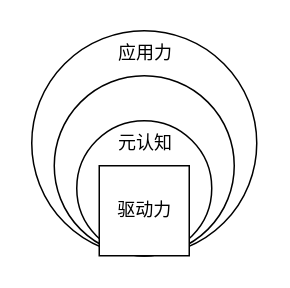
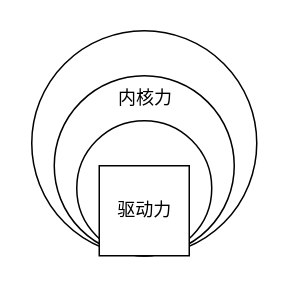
node "应用力": removed
node "内核力": added
node "元认知": removed
